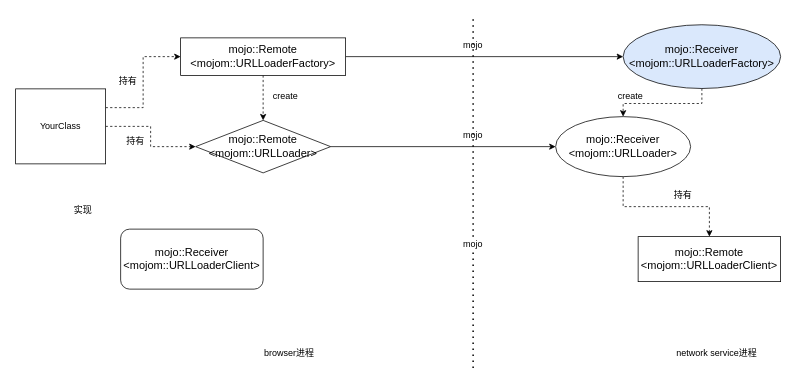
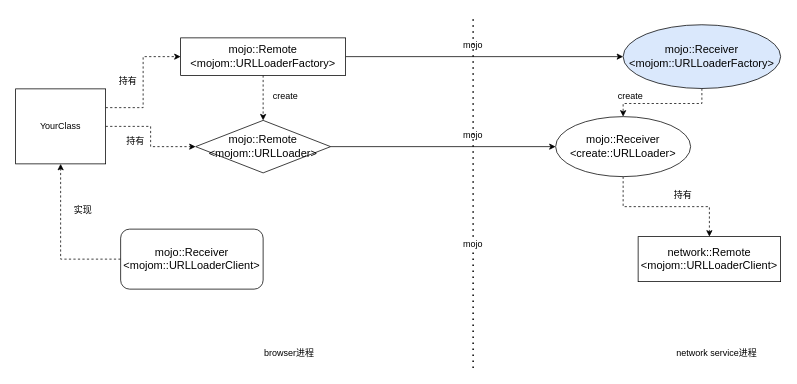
node "mojo::Receiver <mojom::URLLoader>": label "mojo::Receiver <mojom::URLLoader>" -> "mojo::Receiver <create::URLLoader>"
edge "mojo::Receiver <mojom::URLLoaderClient>" -> "YourClass": added
node "mojo::Remote <mojom::URLLoaderClient>": label "mojo::Remote <mojom::URLLoaderClient>" -> "network::Remote <mojom::URLLoaderClient>"
